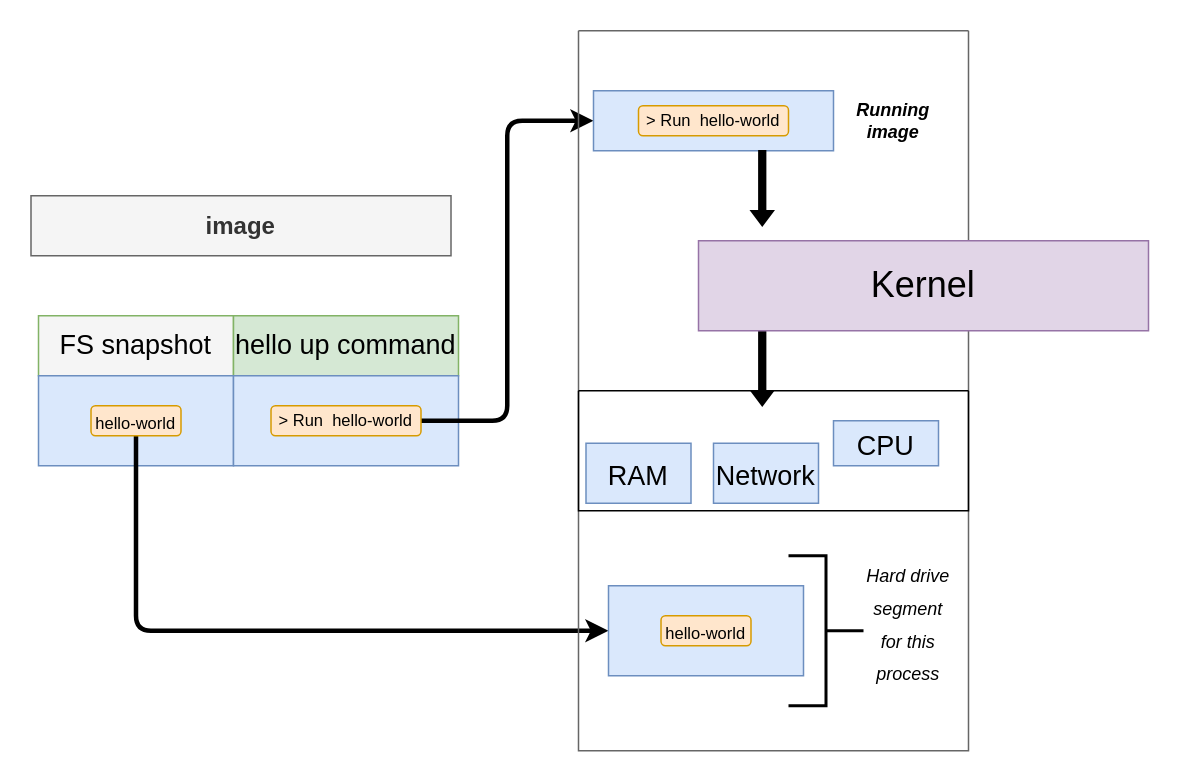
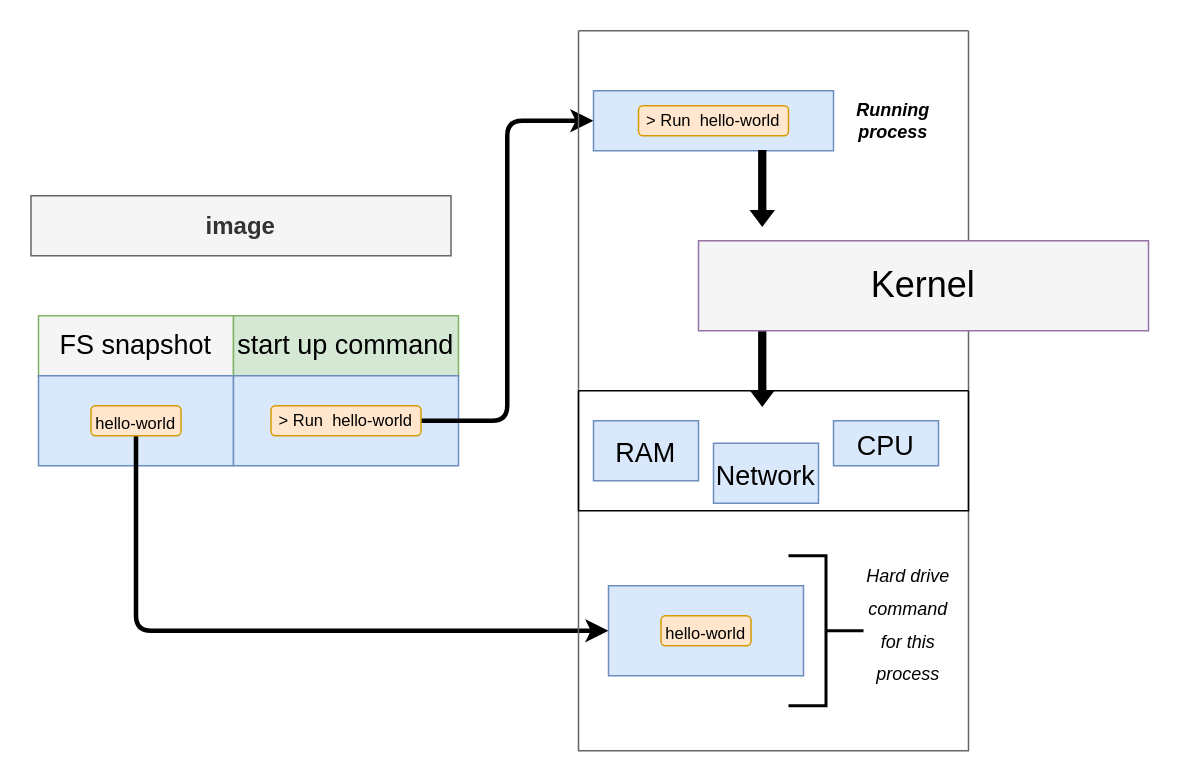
node "Running image": label "Running image" -> "Running process"
node "Kernel": fillcolor #e1d5e7 -> #f5f5f5
node "hello up command": label "hello up command" -> "start up command"
node "RAM": moved (638, 473) -> (646, 451)
node "Hard drive segment for this process": label "Hard drive segment for this process" -> "Hard drive command for this process"
